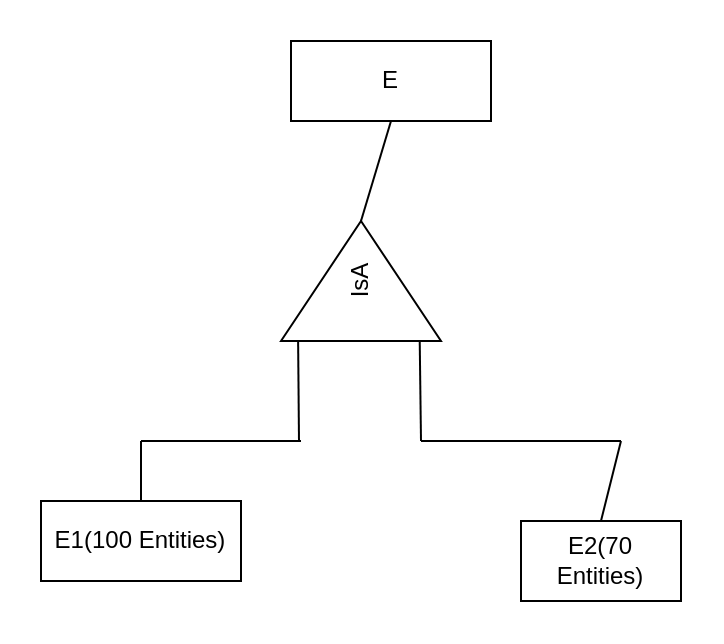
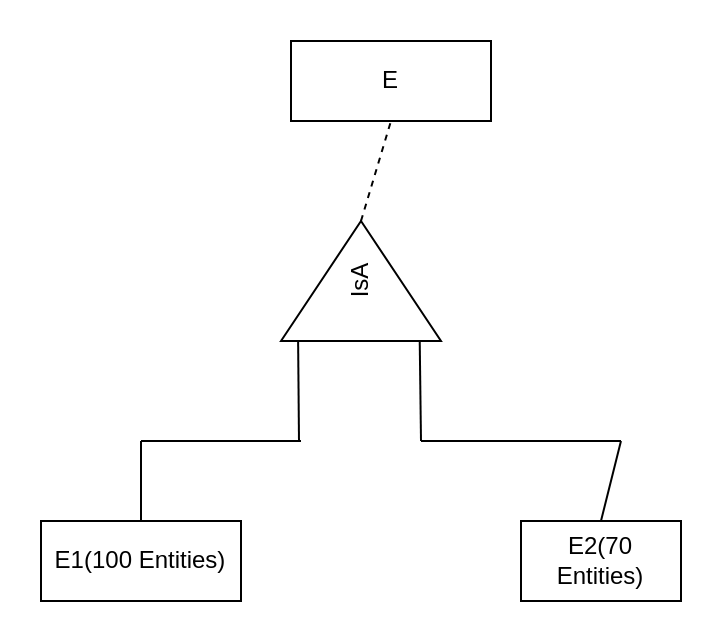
edge "E" -- "IsA": style solid -> dashed
node "E1(100 Entities)": moved (141, 541) -> (141, 561)
